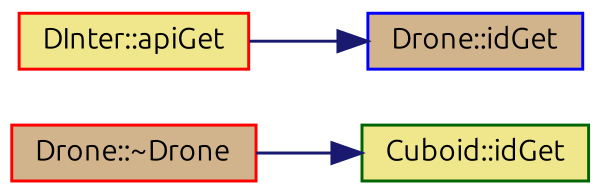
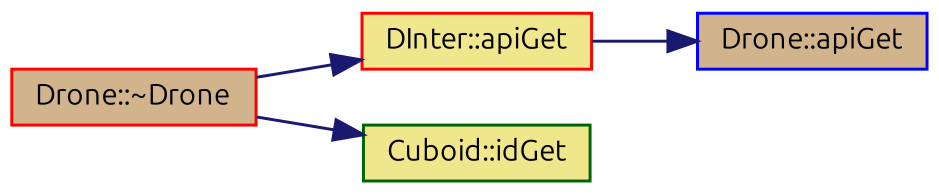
node "Drone::idGet": label "Drone::idGet" -> "Drone::apiGet"
edge "Drone::~Drone" -> "DInter::apiGet": added
